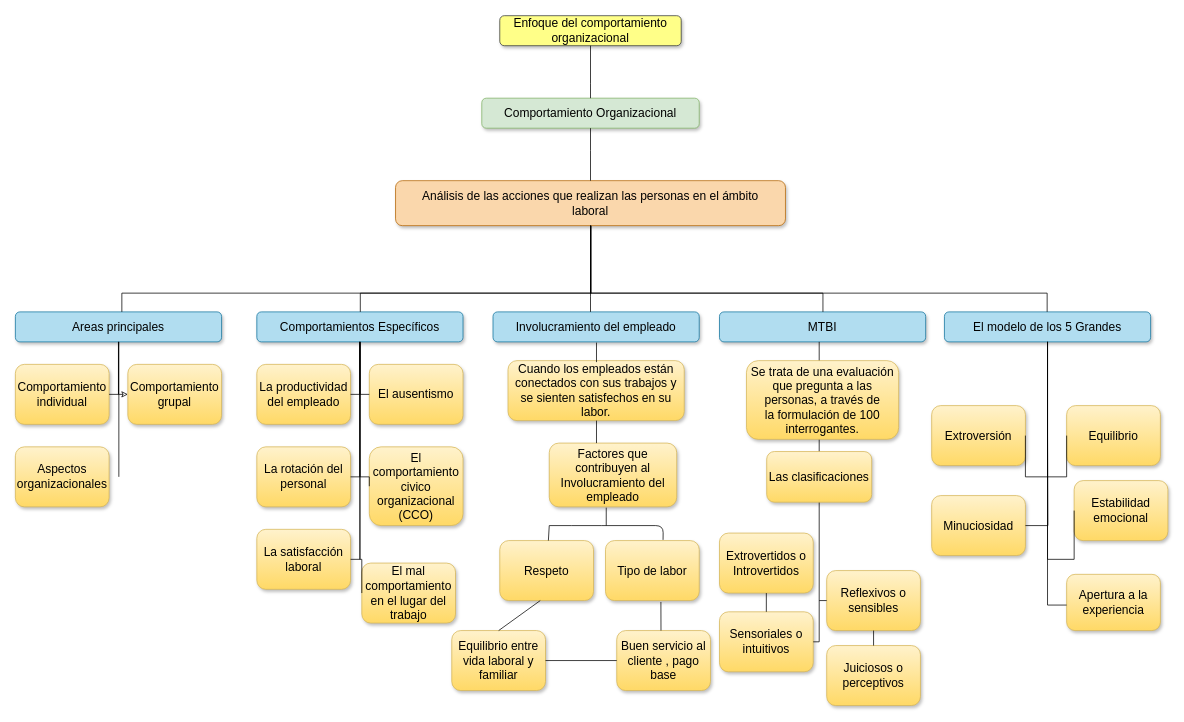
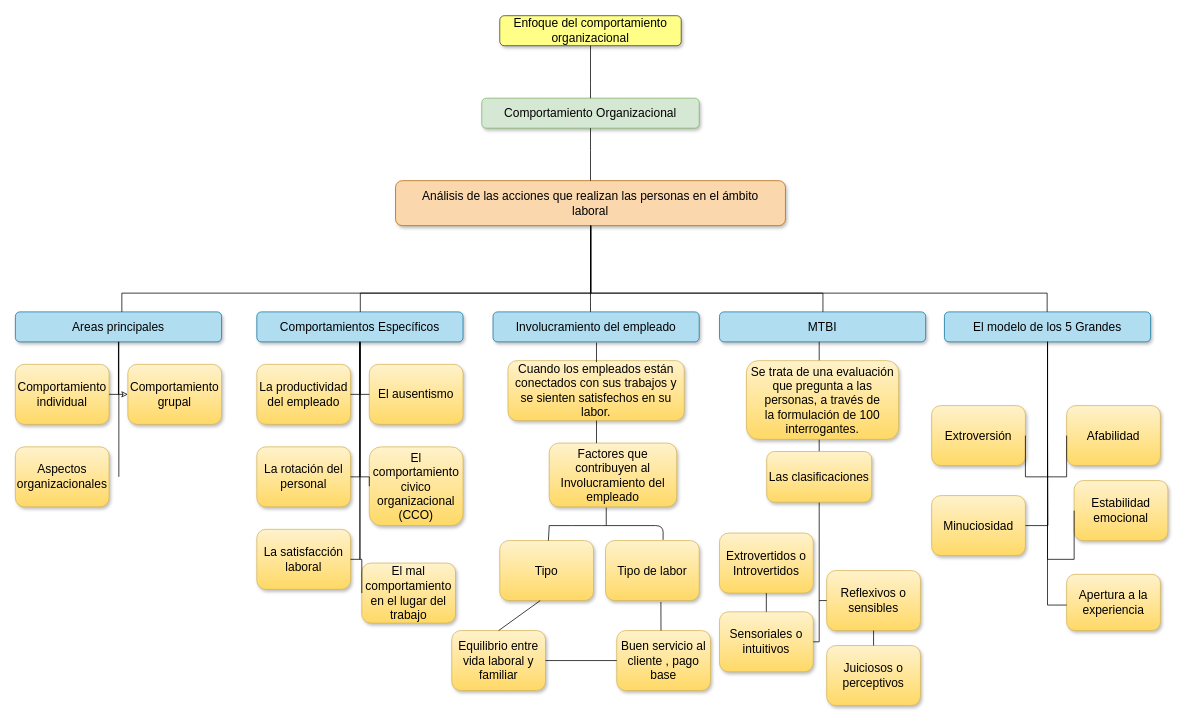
node "Equilibrio": label "Equilibrio" -> "Afabilidad"
node "Respeto": label "Respeto" -> "Tipo"
